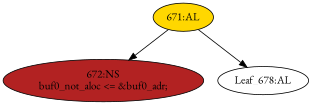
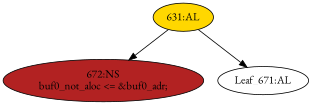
node "671:AL": label "671:AL" -> "631:AL"
node "Leaf_678:AL": label "Leaf_678:AL" -> "Leaf_671:AL"
